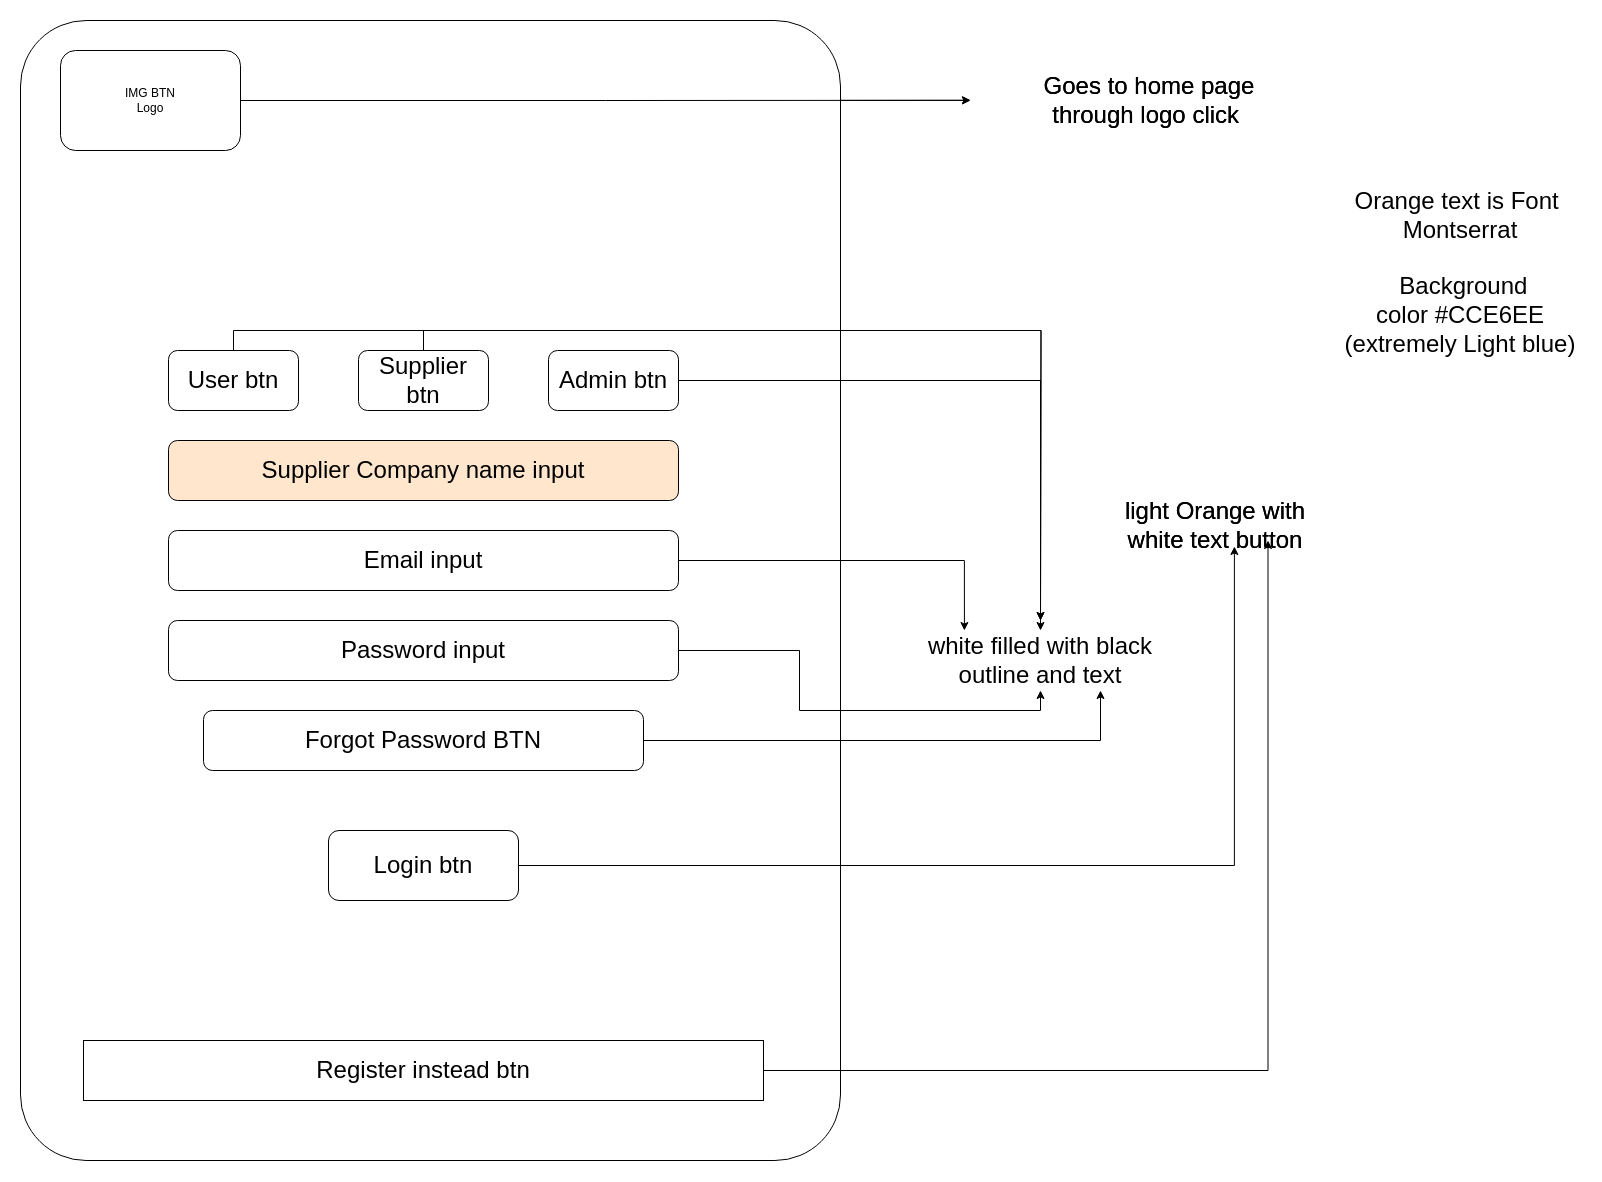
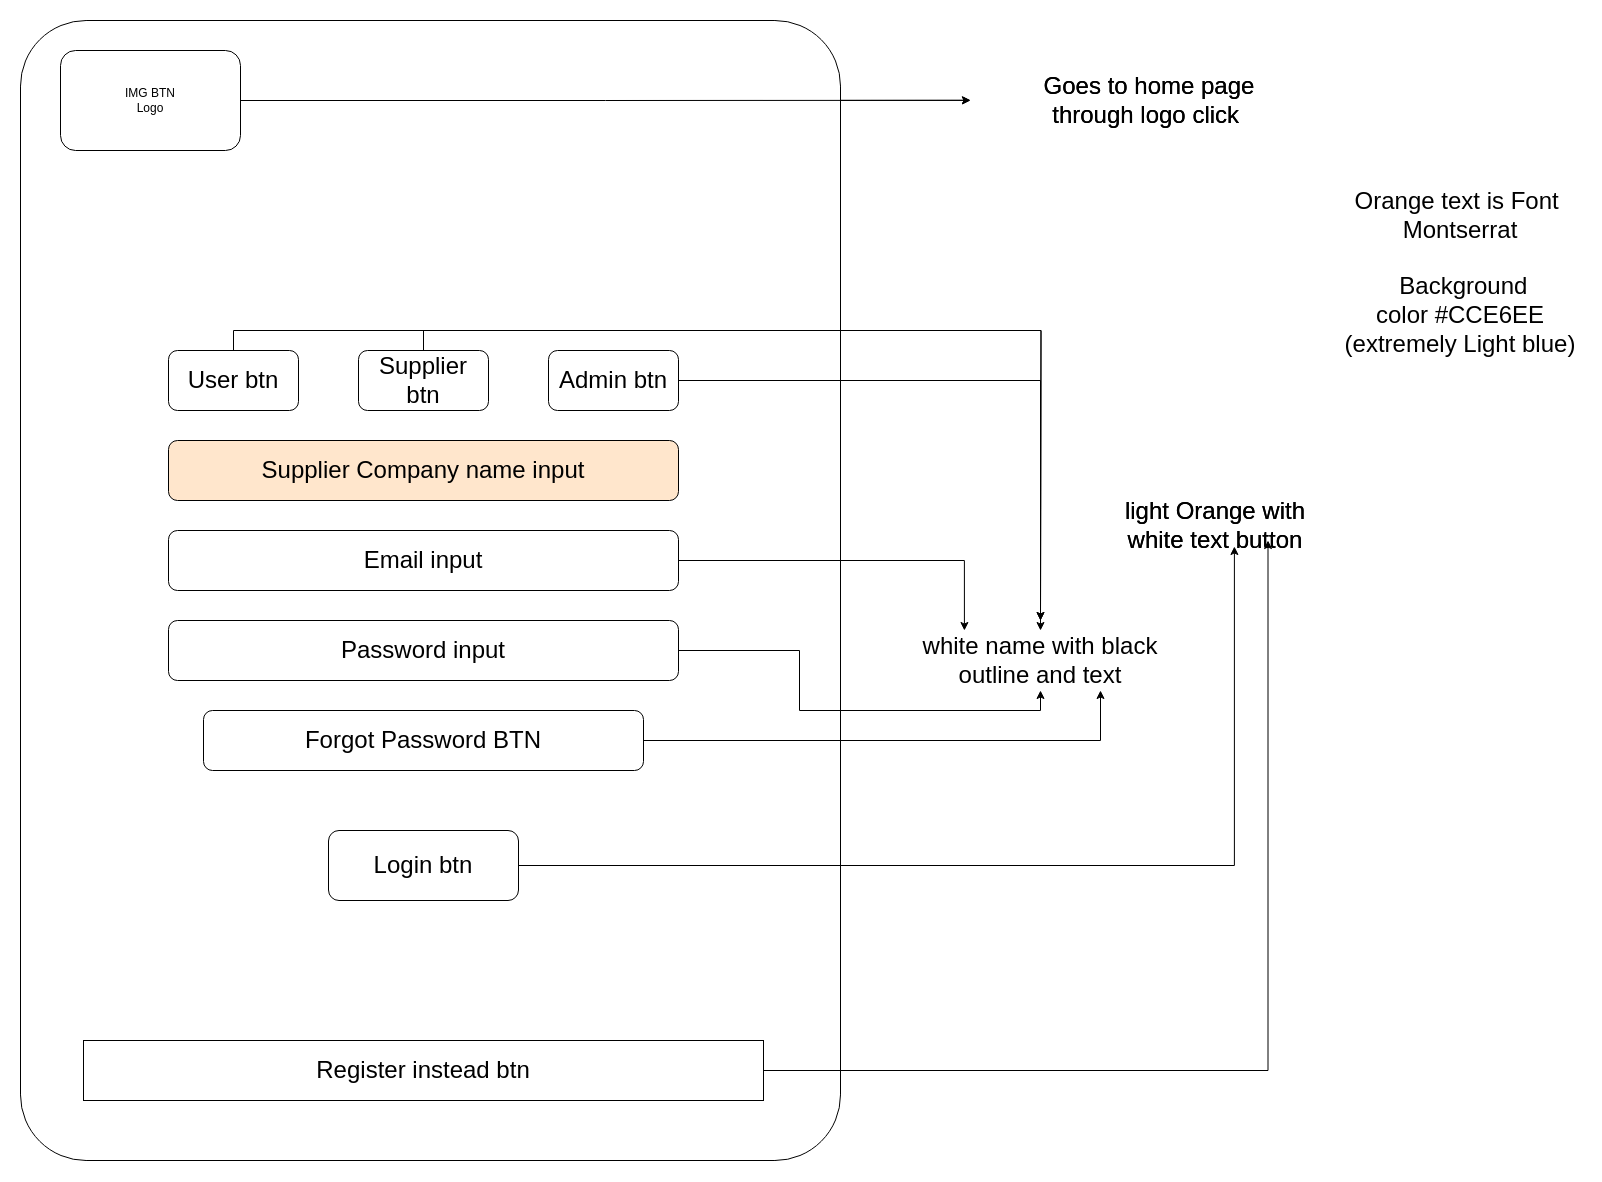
node "white filled with black outline and text": label "white filled with black outline and text" -> "white name with black outline and text"
